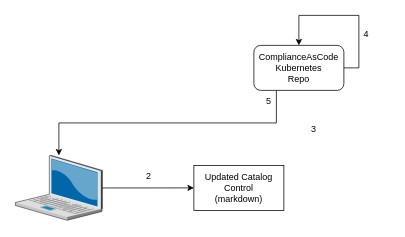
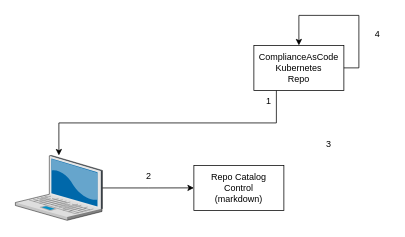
node "4": moved (366, 34) -> (378, 34)
node "ComplianceAsCode Kubernetes Repo": shape rounded rectangle -> rectangle
node "5": label "5" -> "1"
node "3": moved (314, 129) -> (329, 144)
node "Updated Catalog Control (markdown)": label "Updated Catalog Control (markdown)" -> "Repo Catalog Control (markdown)"
